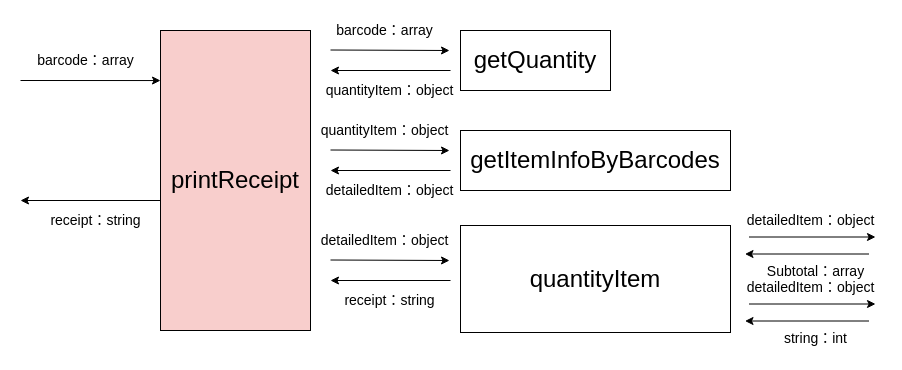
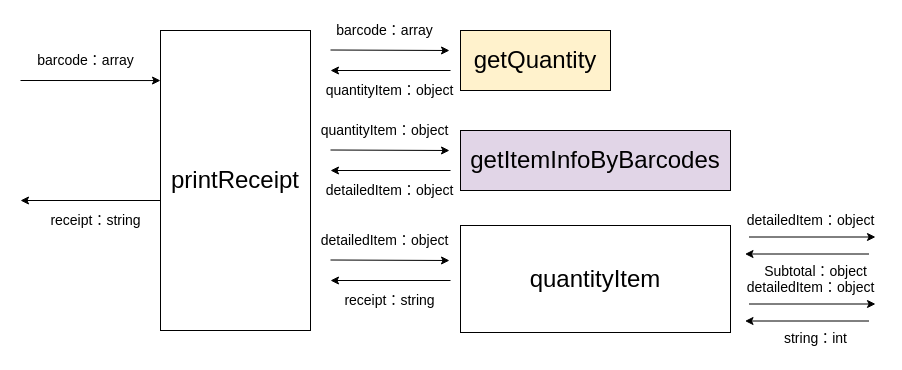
node "getQuantity": fillcolor #ffffff -> #fff2cc
node "getItemInfoByBarcodes": fillcolor #ffffff -> #e1d5e7
node "printReceipt": fillcolor #f8cecc -> #ffffff
node "Subtotal：array": label "Subtotal：array" -> "Subtotal：object"
